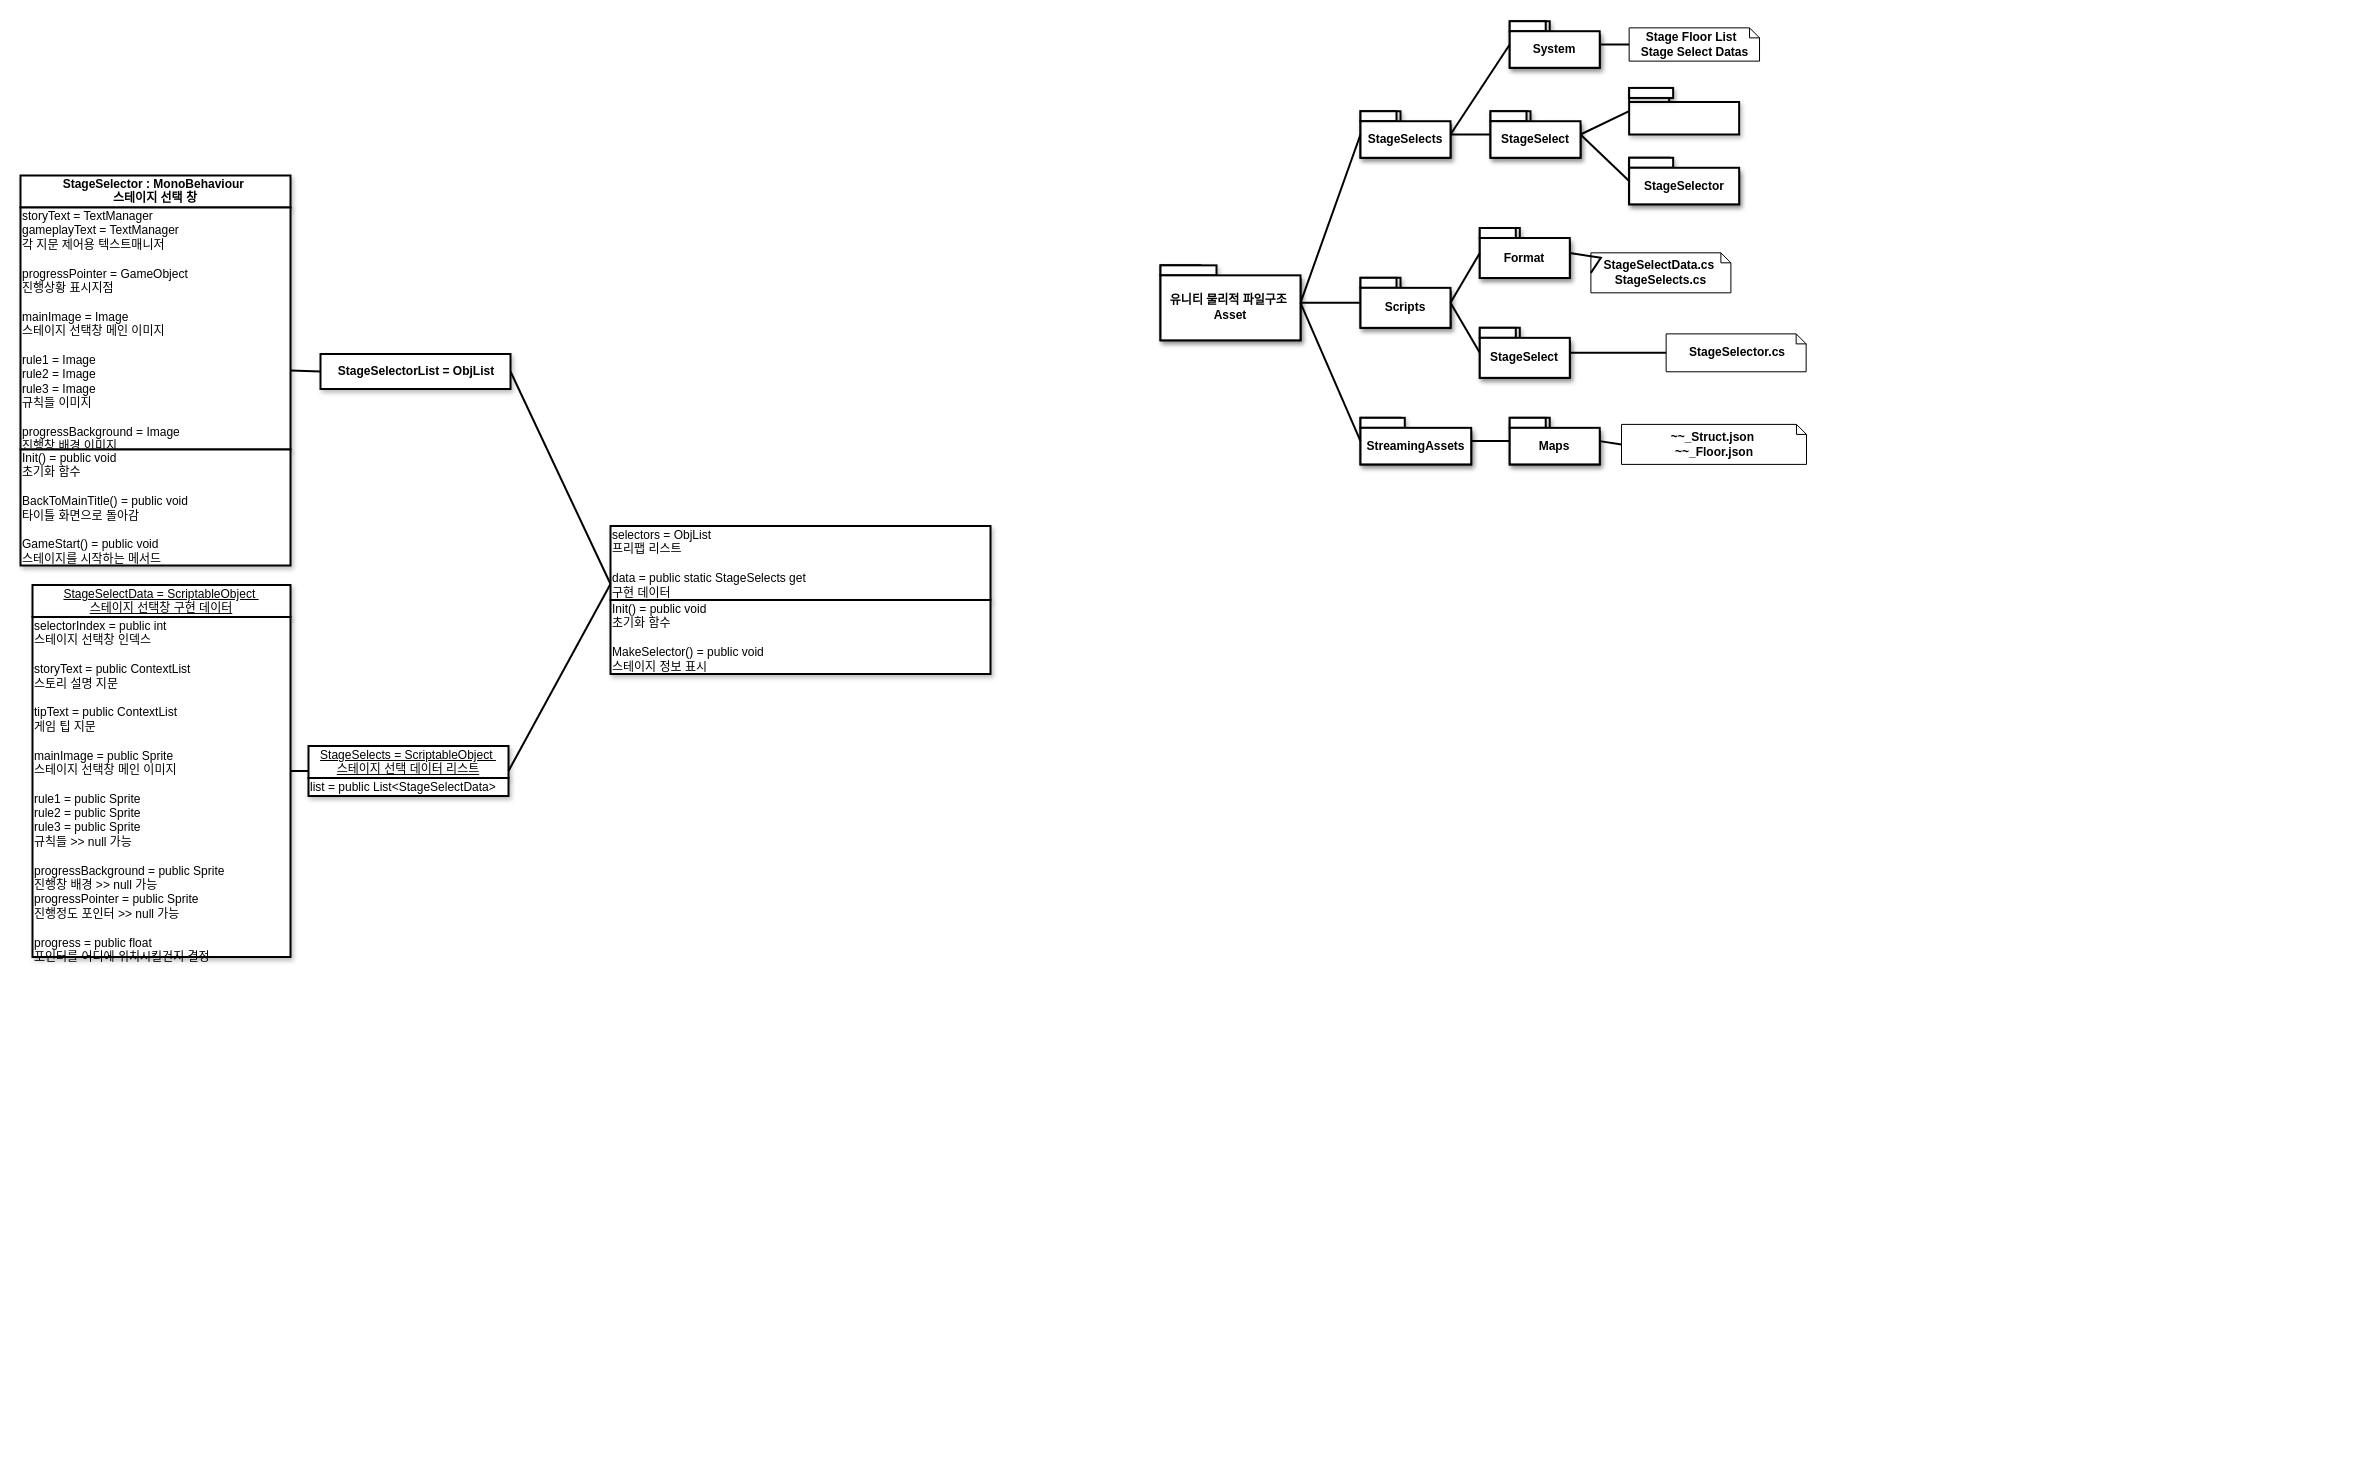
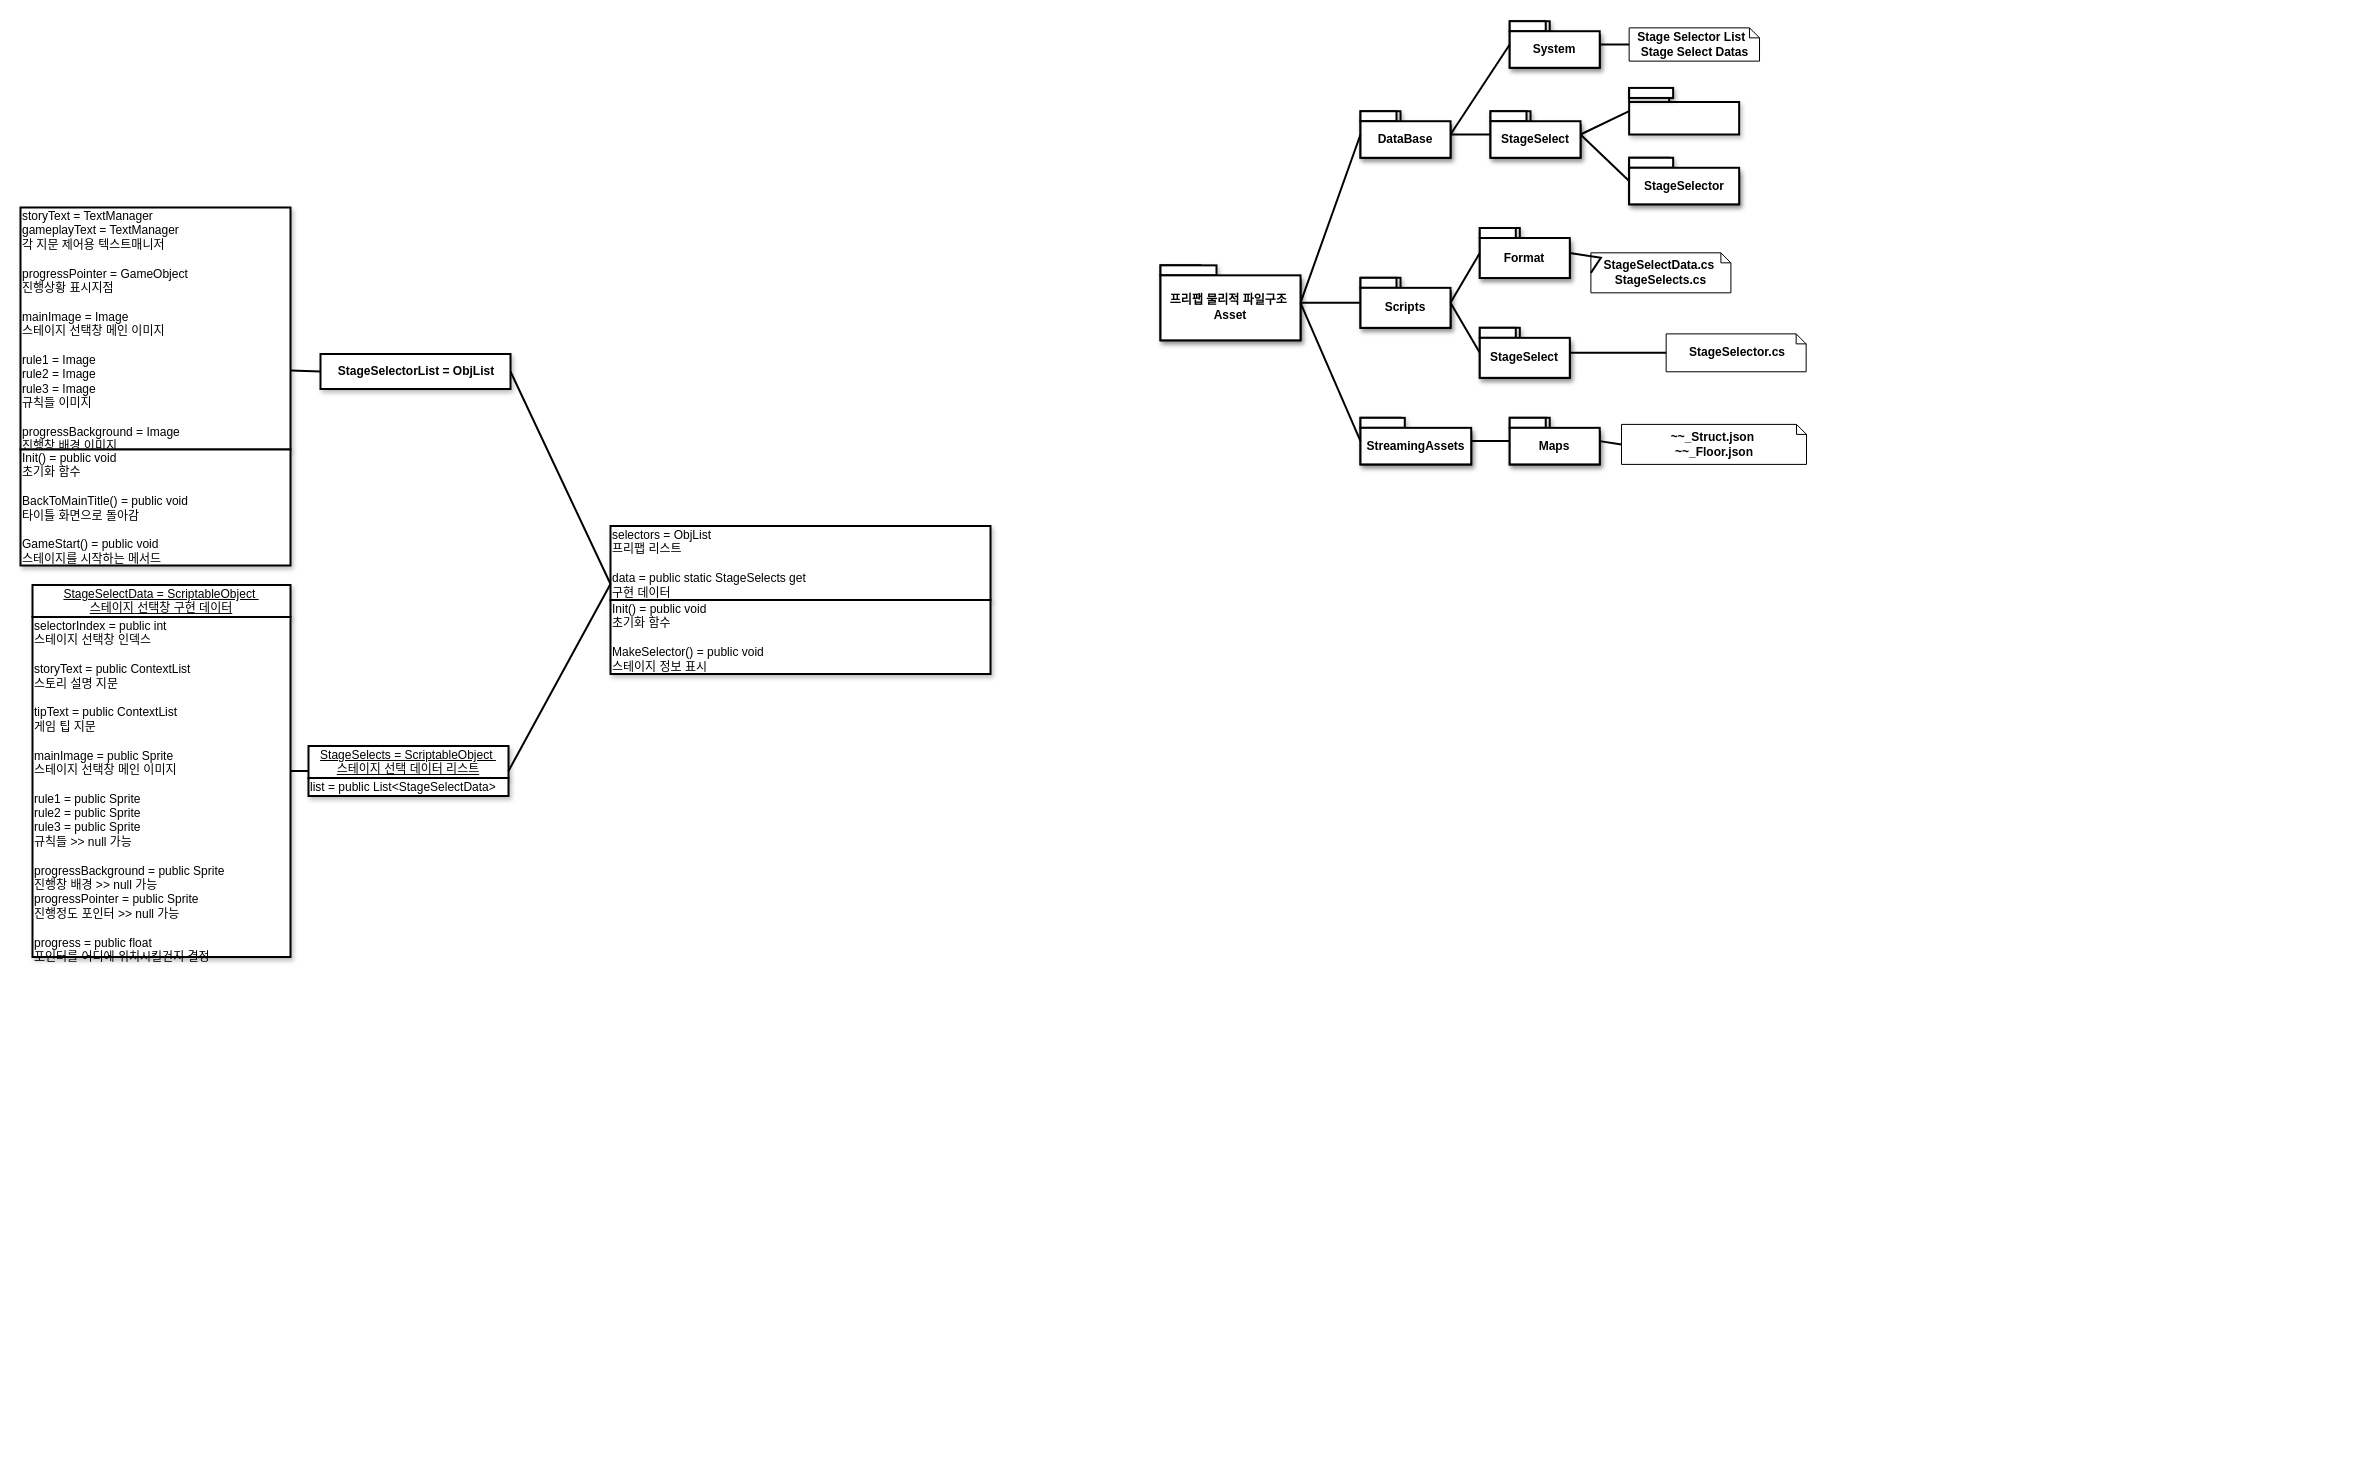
node "Stage Floor List Stage Select Datas": label "Stage Floor List Stage Select Datas" -> "Stage Selector List Stage Select Datas"
node "StageSelects": label "StageSelects" -> "DataBase"
node "StageSelector : MonoBehaviour 스테이지 선택 창": removed
node "유니티 물리적 파일구조 Asset": label "유니티 물리적 파일구조 Asset" -> "프리팹 물리적 파일구조 Asset"
